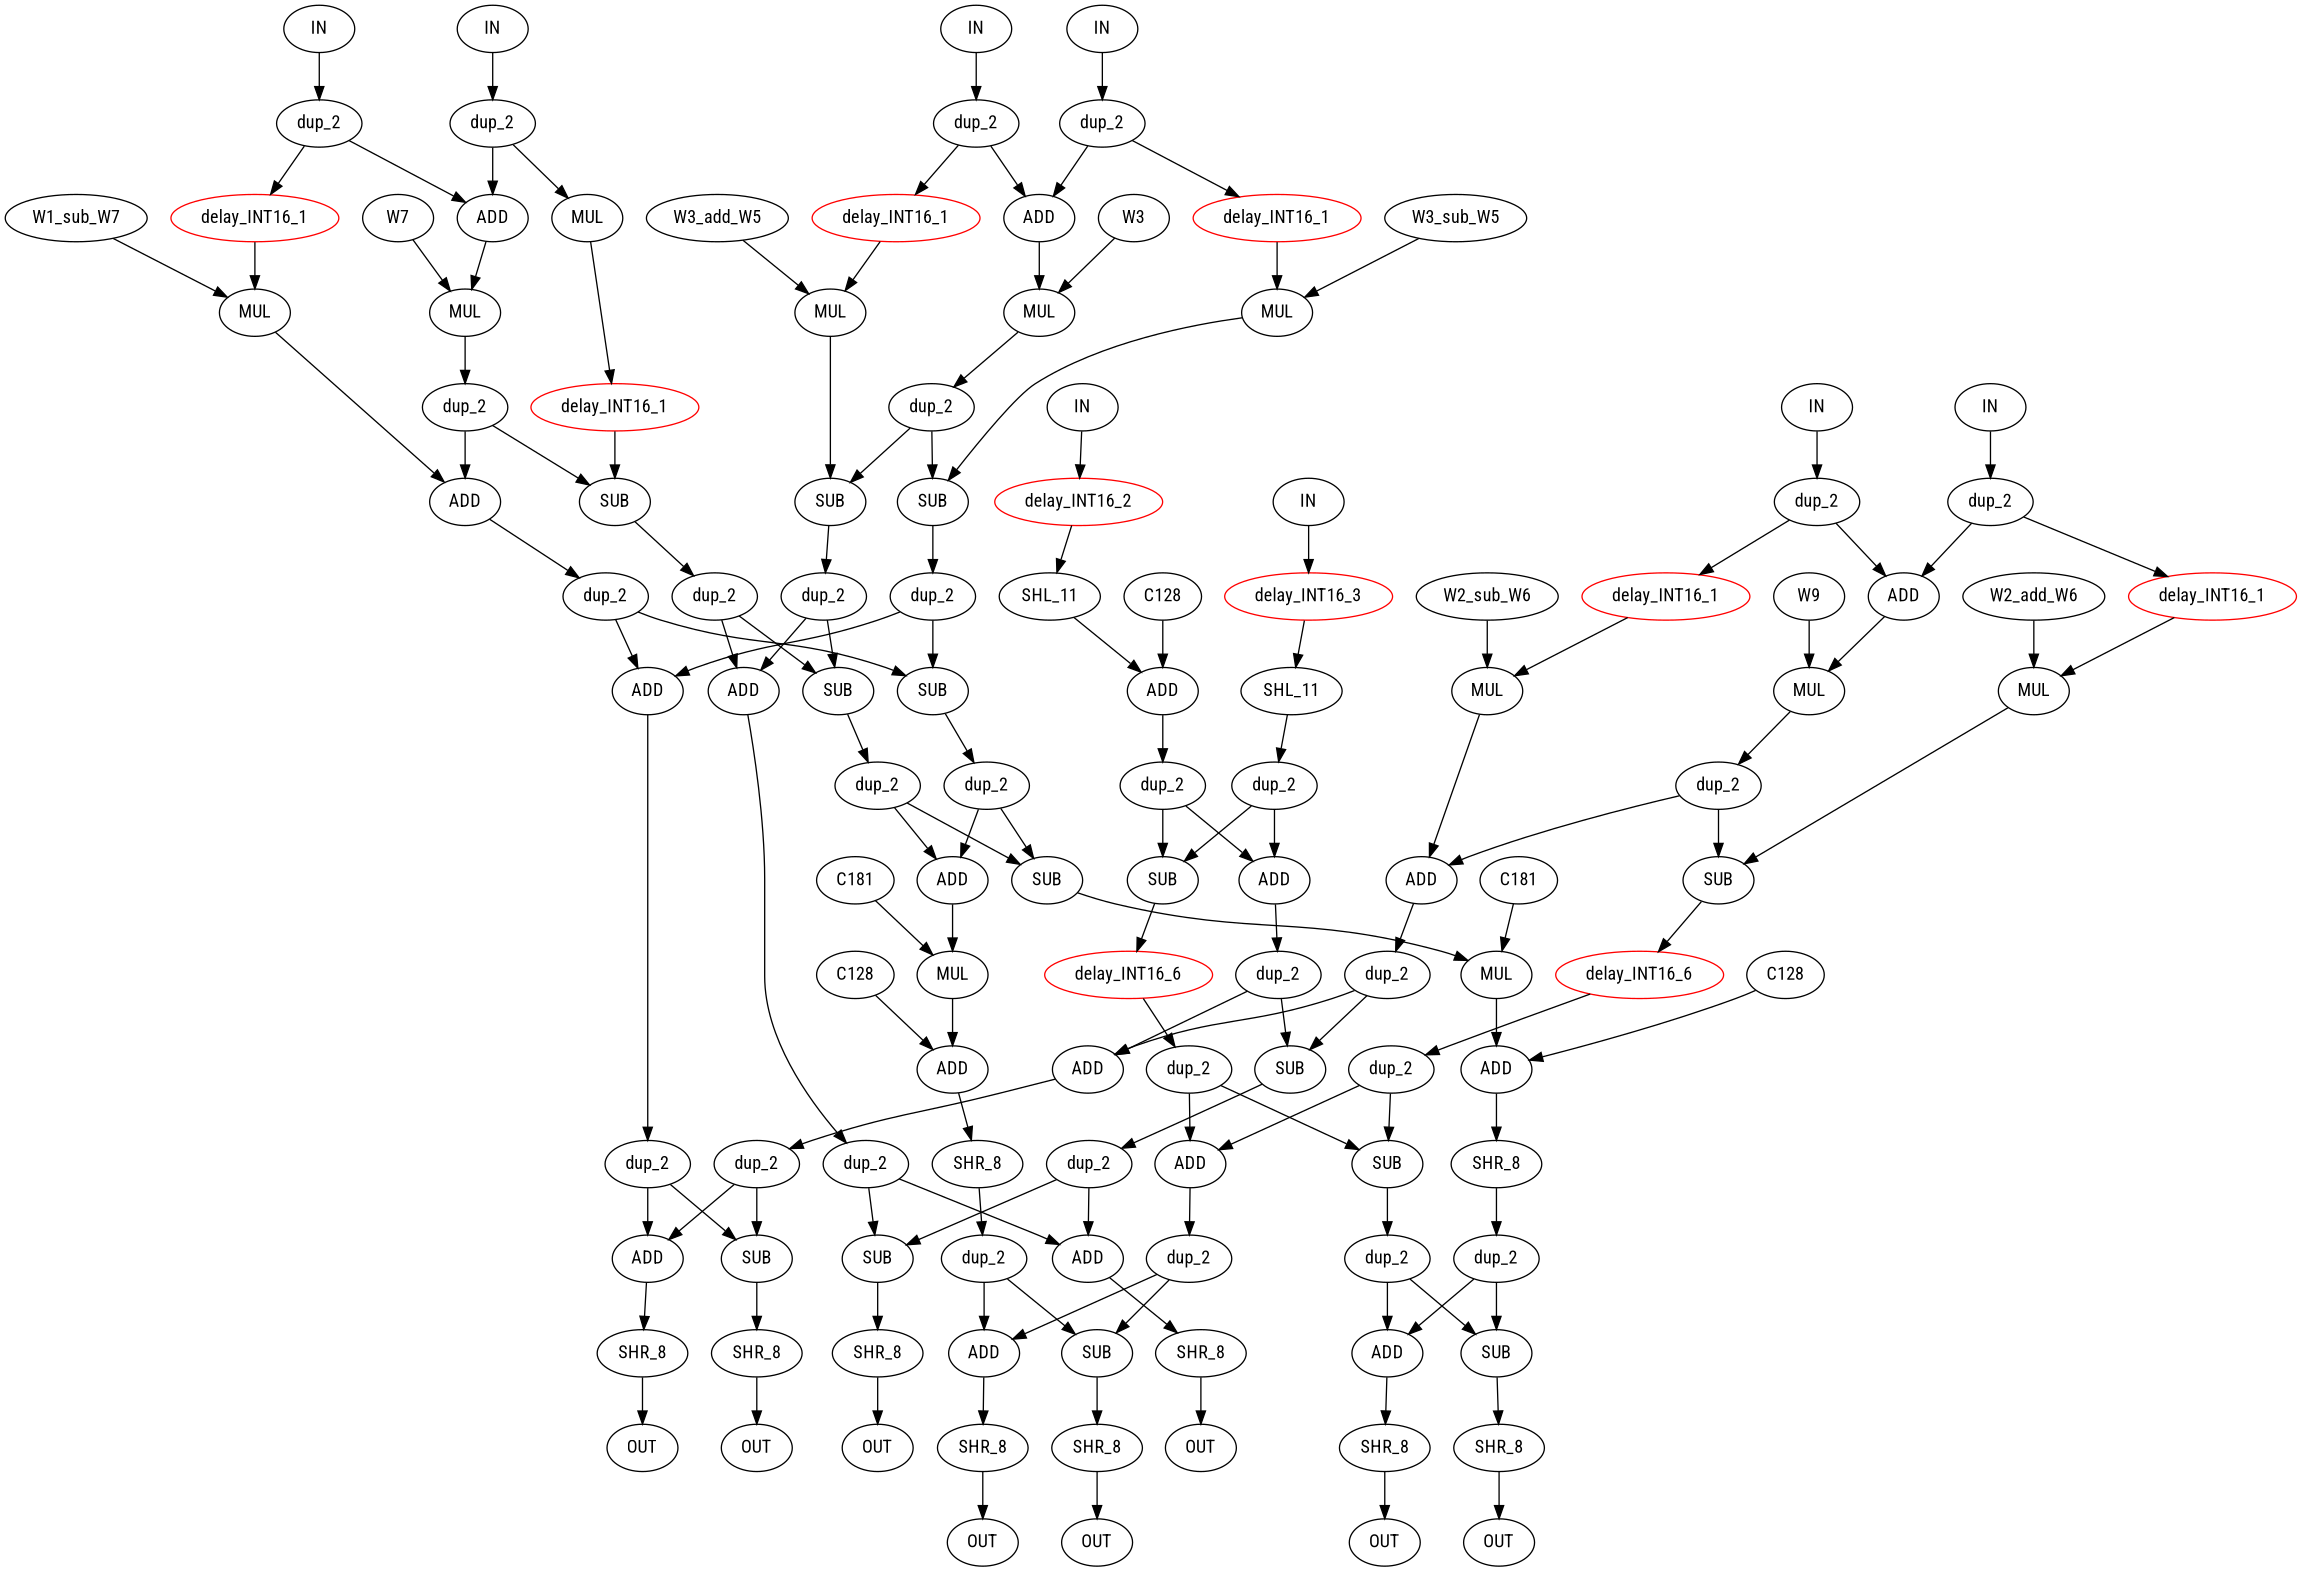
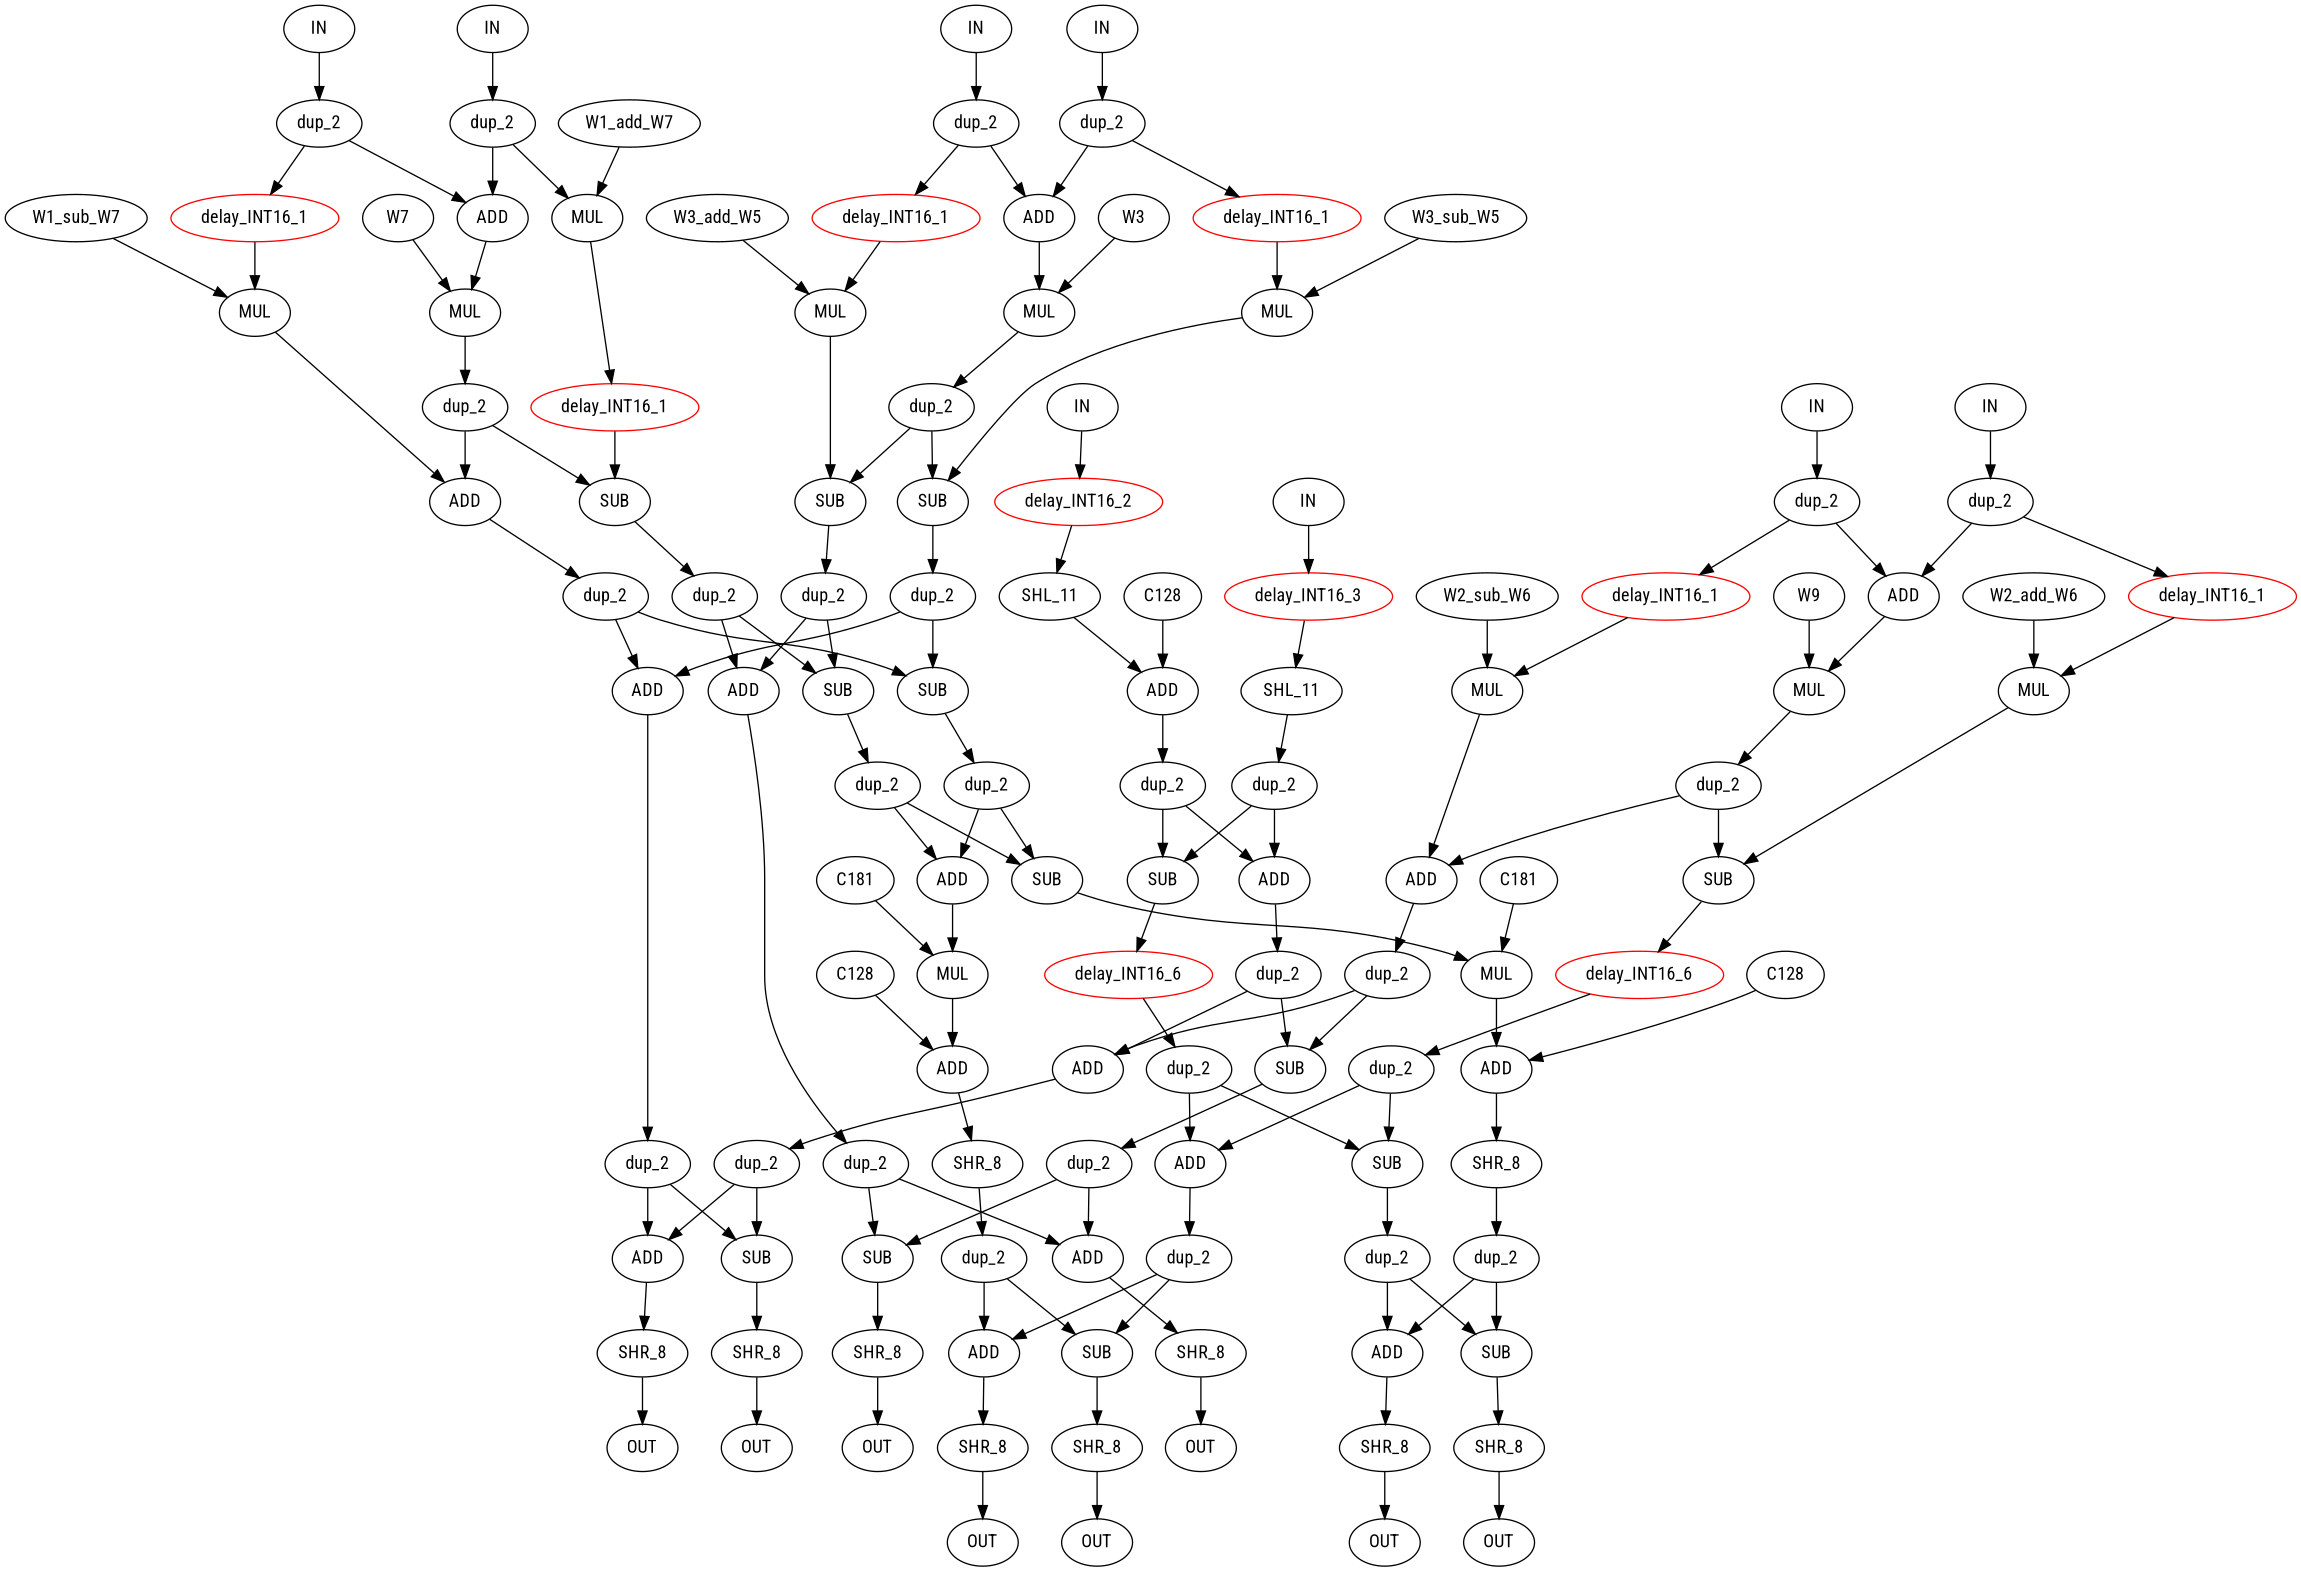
node "W1_add_W7": added
